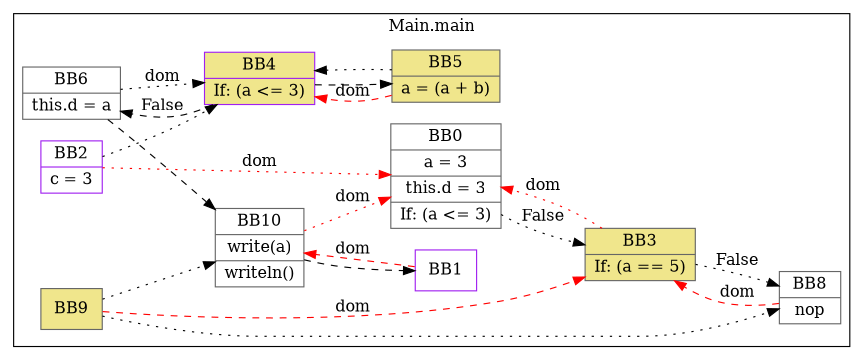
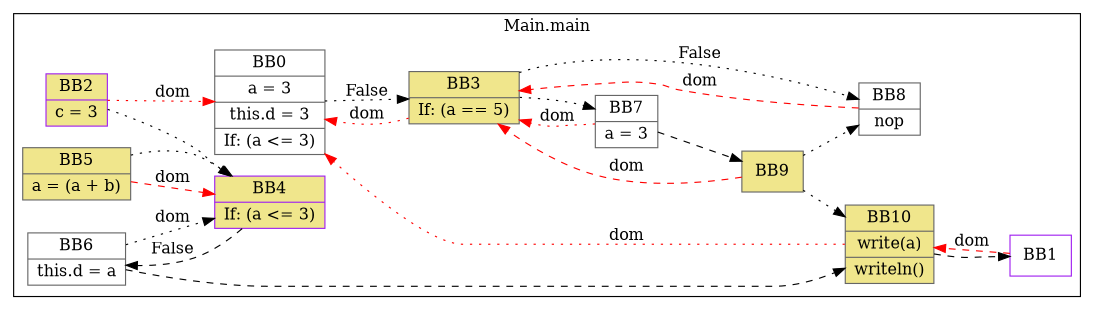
edge "BB4" -> "BB5": removed
node "BB7": added
node "BB2": fillcolor white -> khaki
node "BB10": fillcolor white -> khaki
